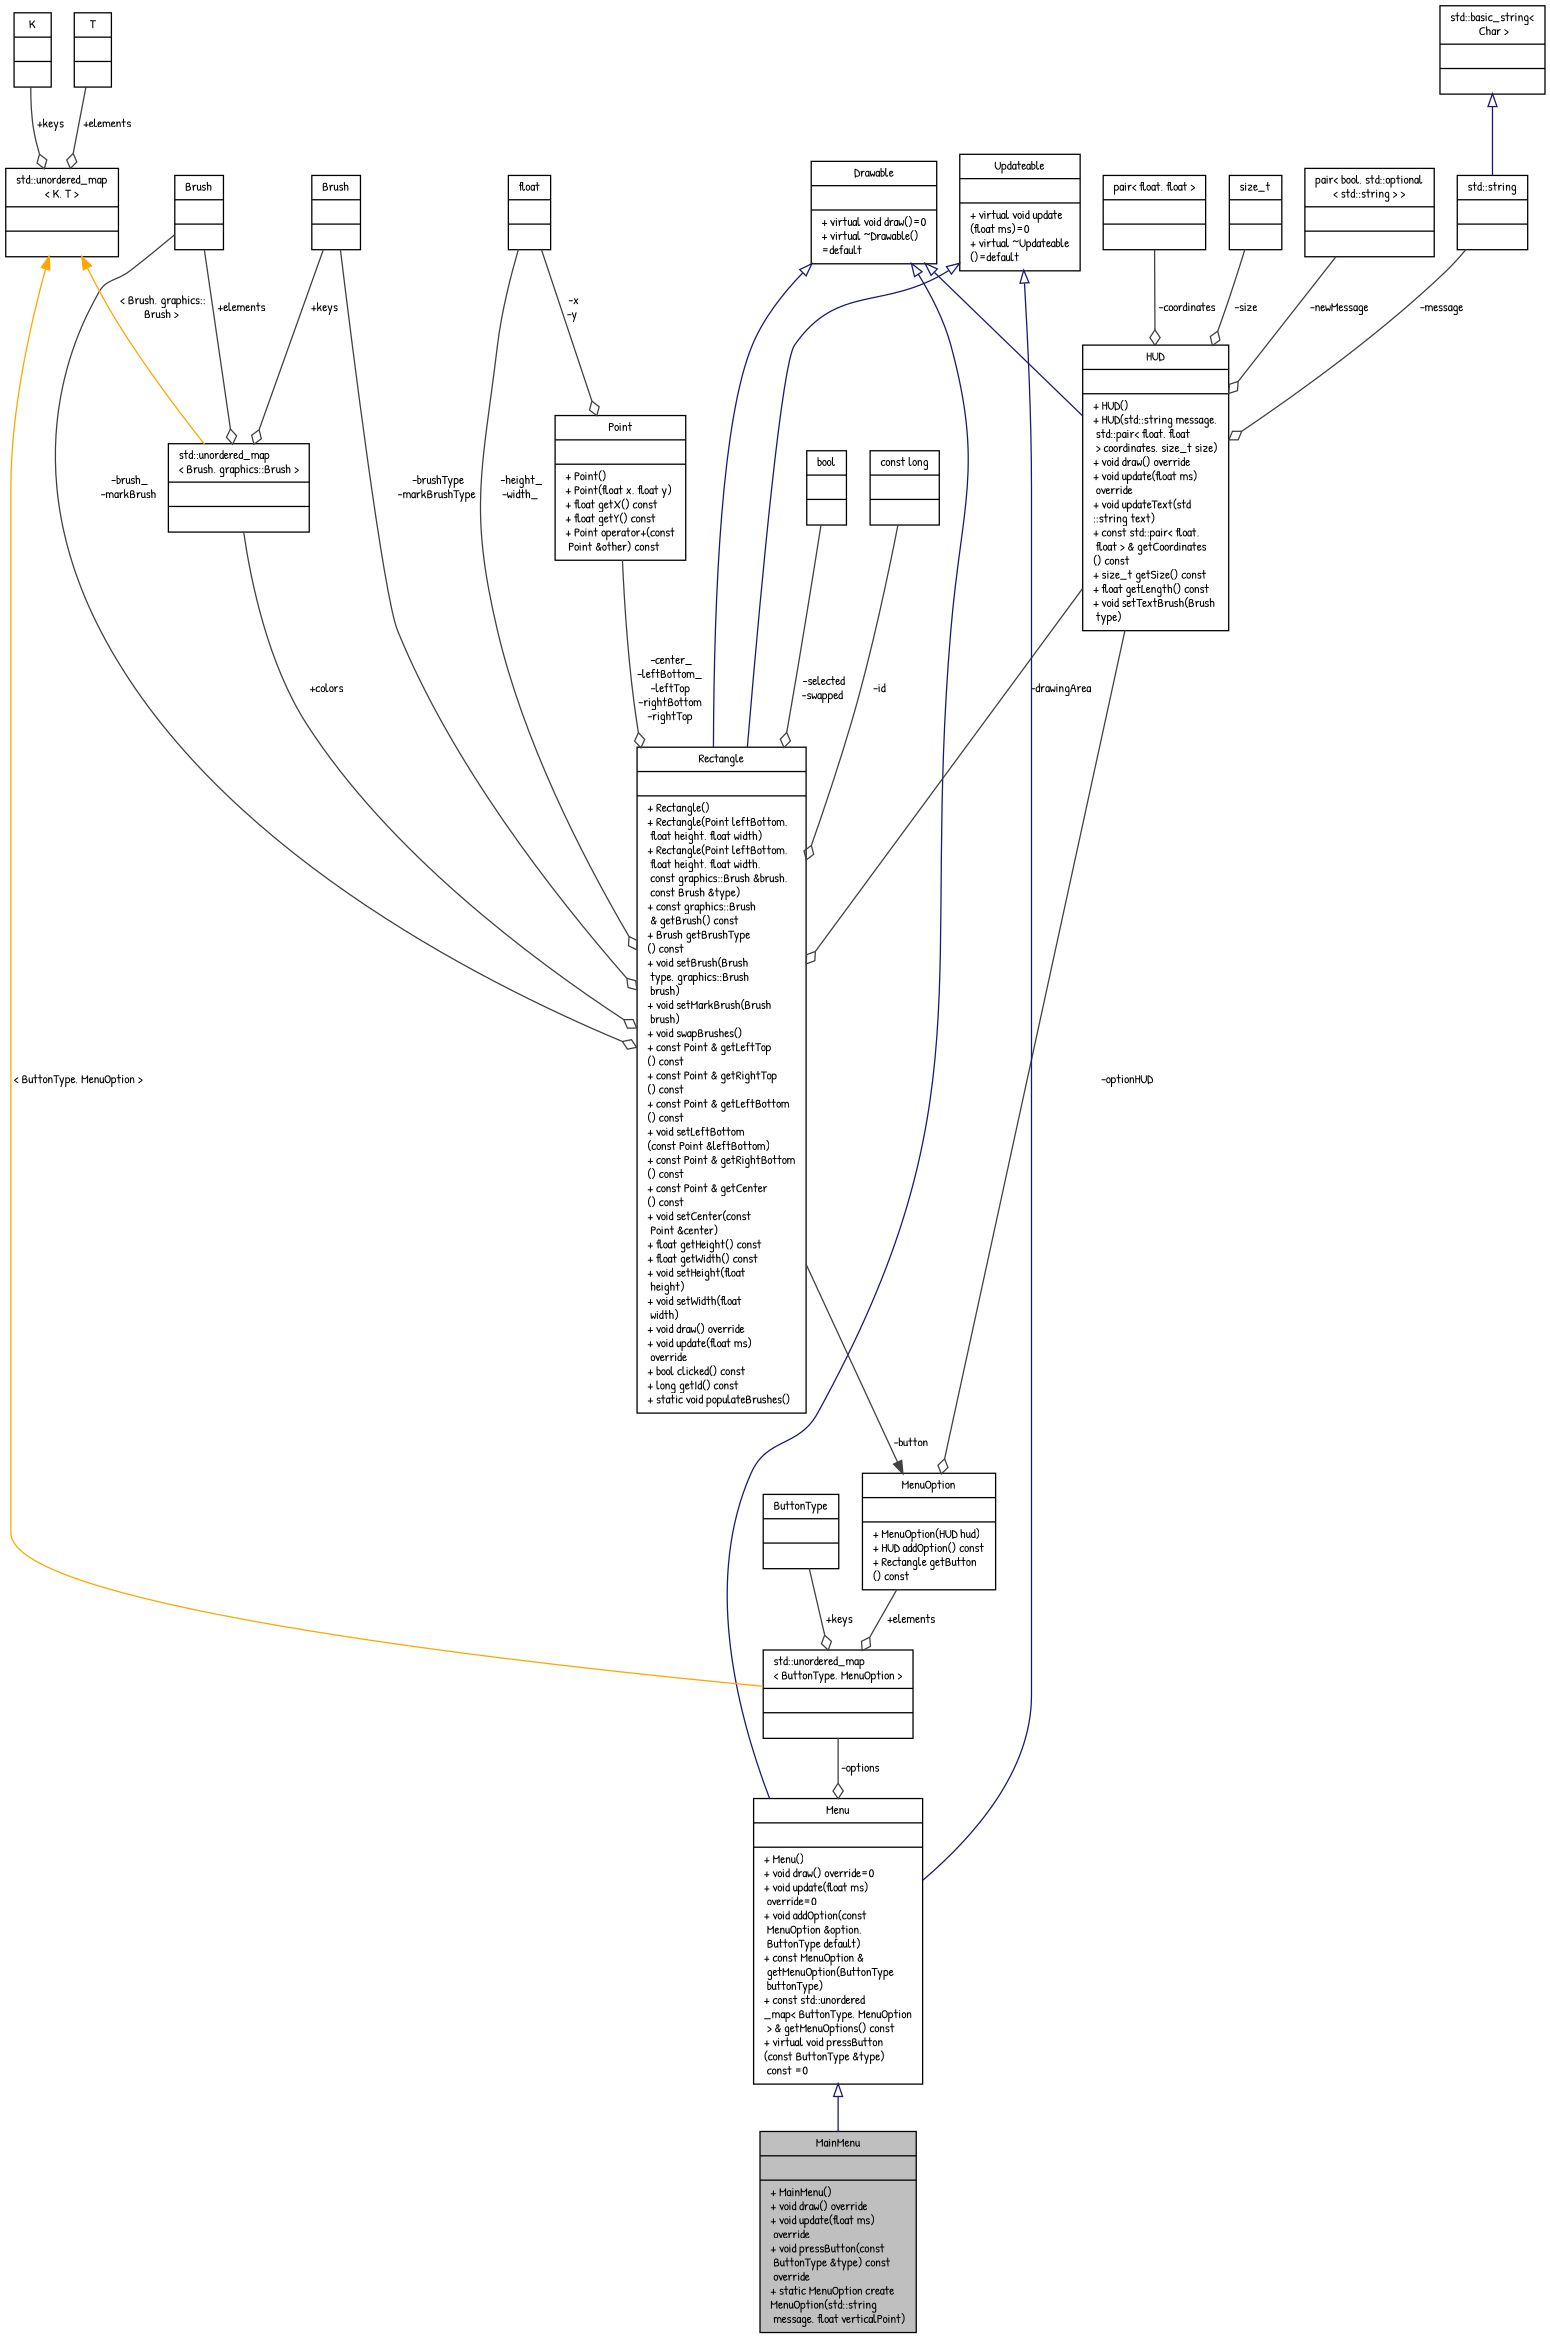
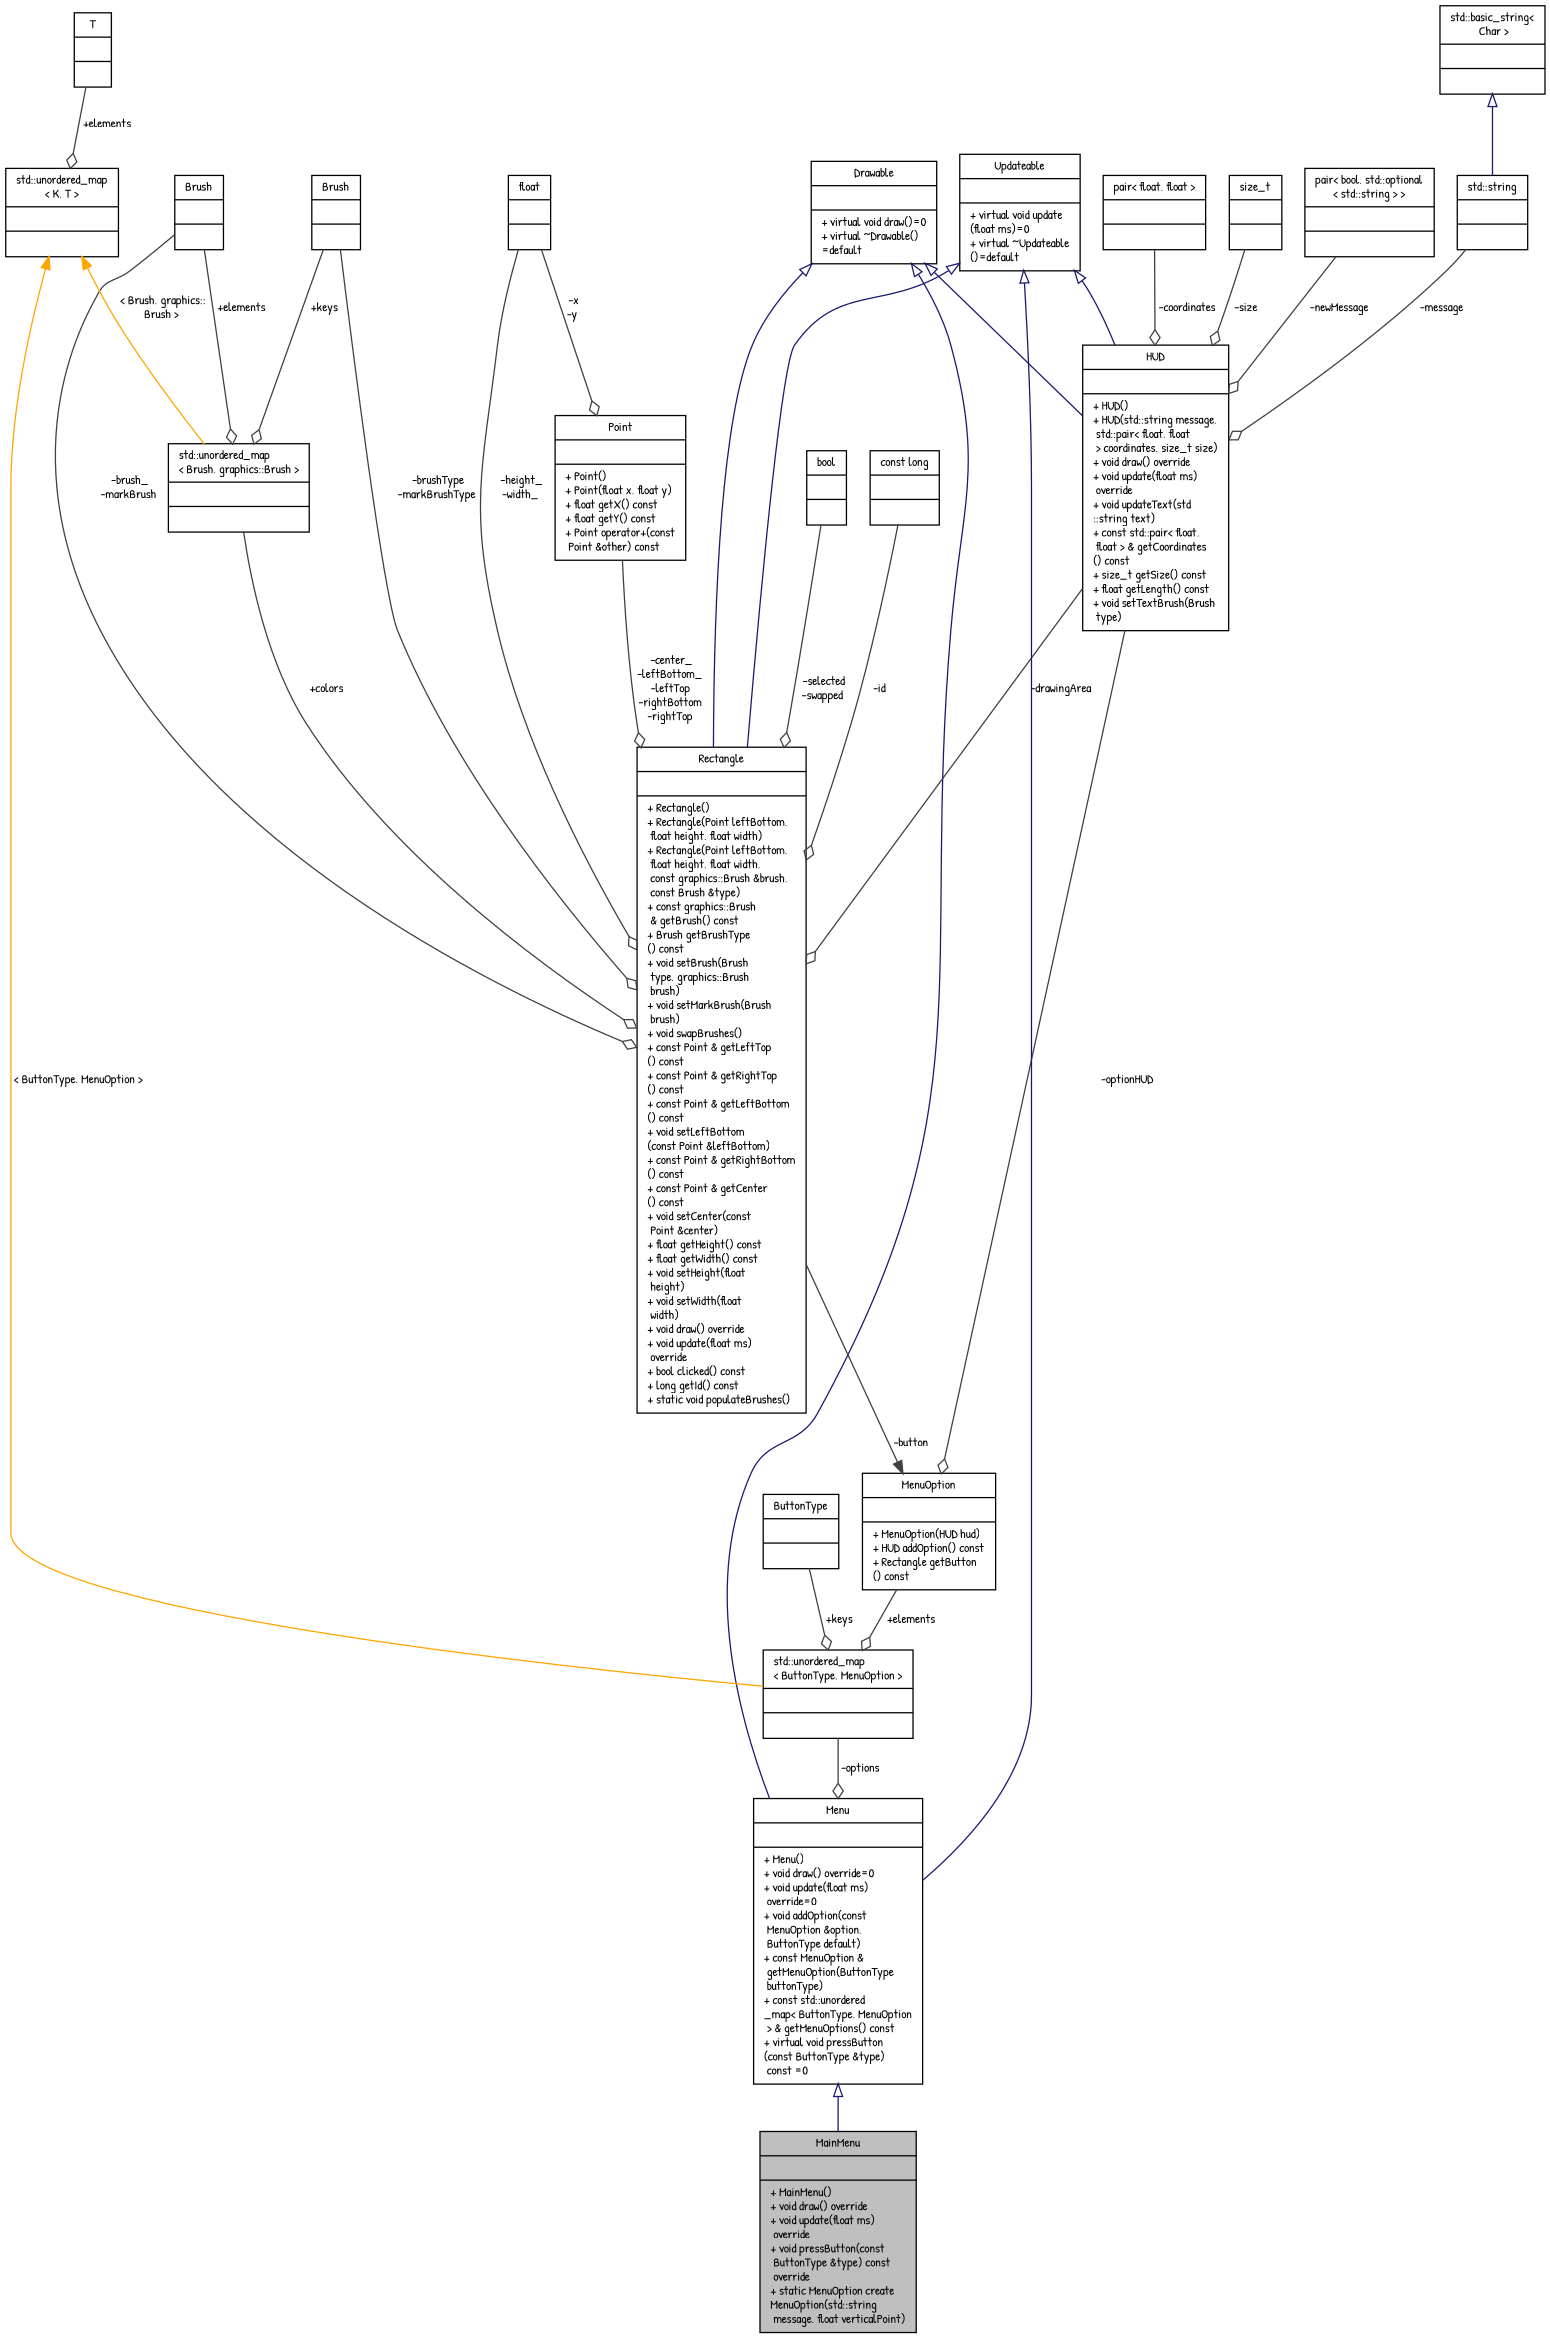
node "K": removed
edge "HUD" -> "Updateable": added
